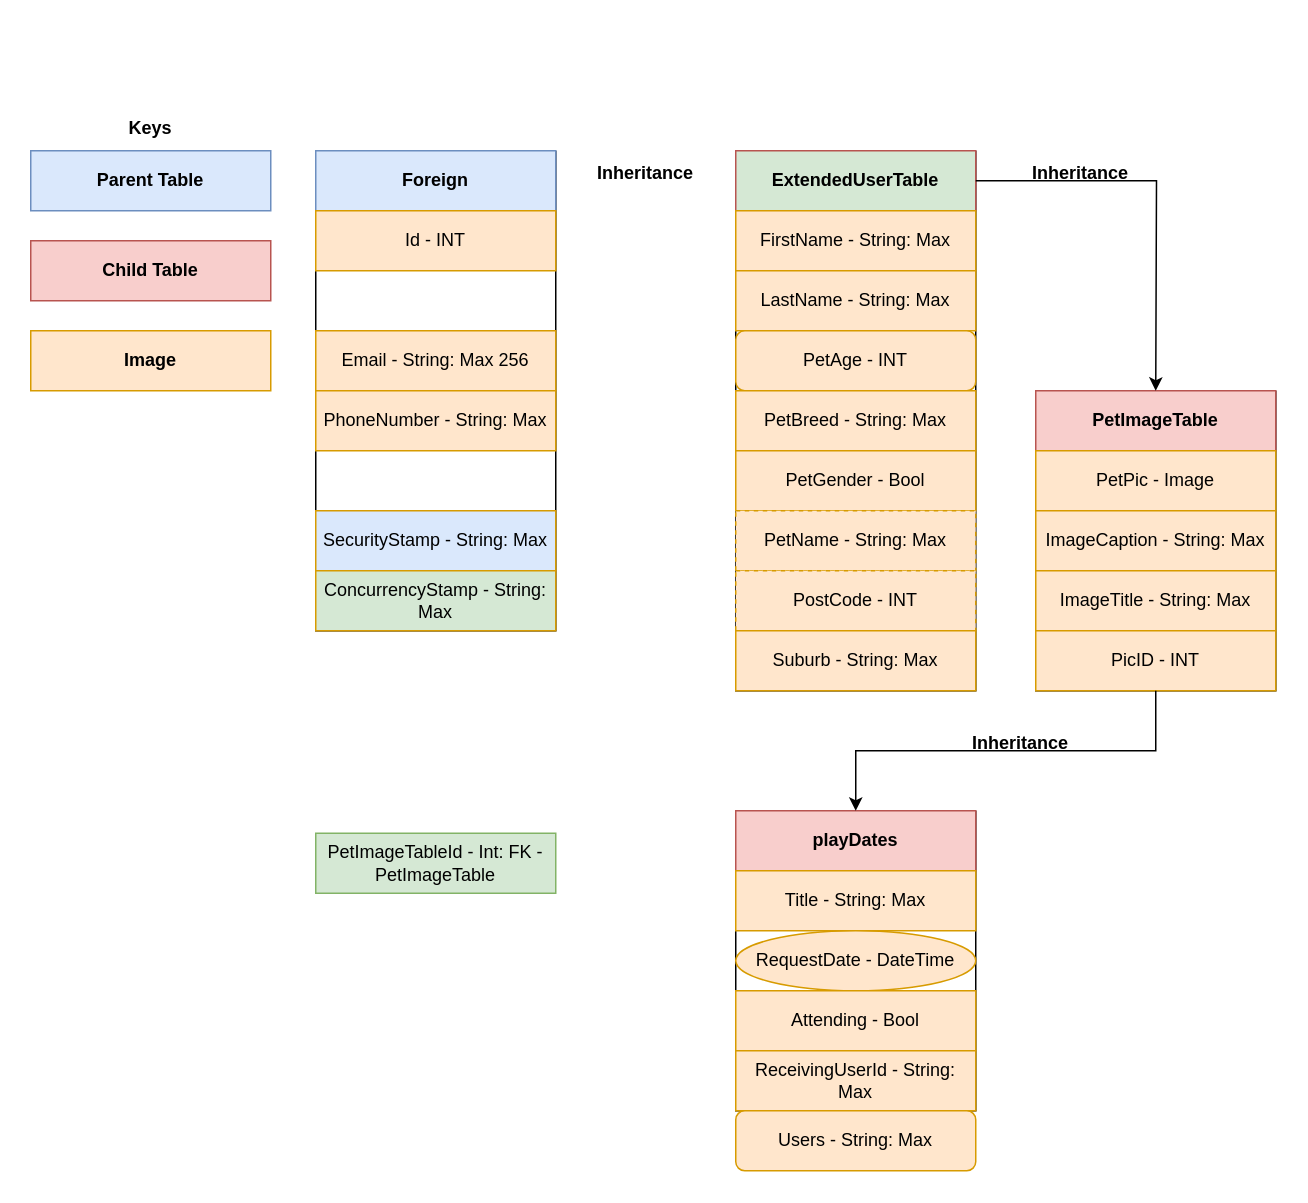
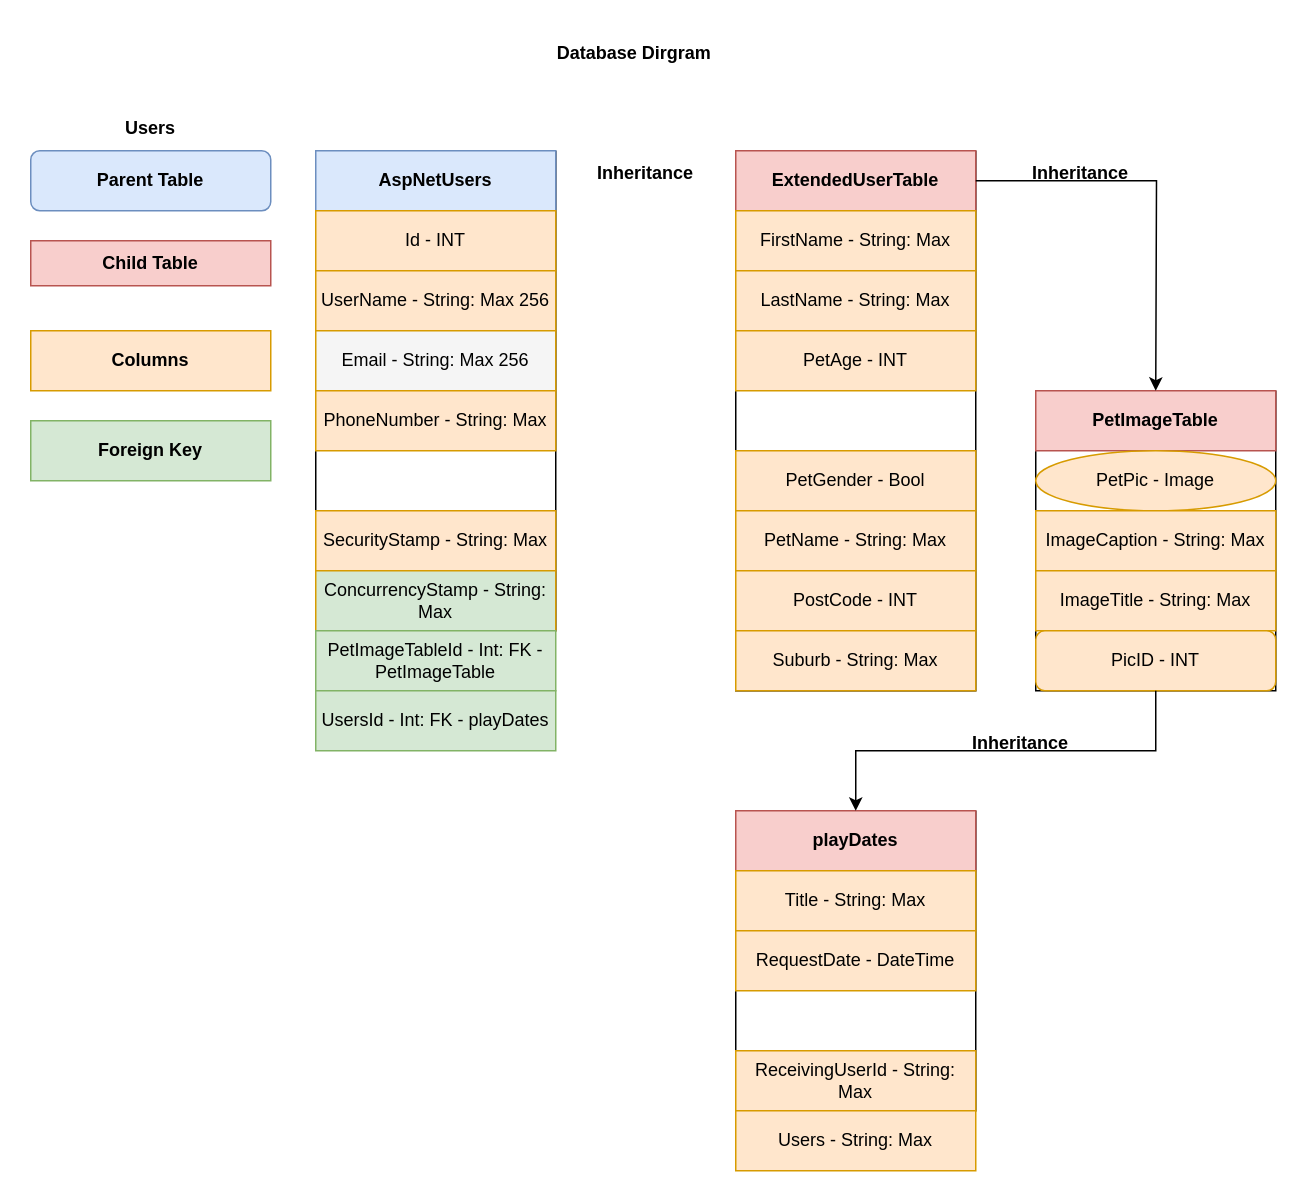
node "Database Dirgram": added
node "Keys": label "Keys" -> "Users"
node "Parent Table": shape rectangle -> rounded rectangle
node "Foreign": label "Foreign" -> "AspNetUsers"
node "ExtendedUserTable": fillcolor #d5e8d4 -> #f8cecc
node "Child Table": size 240x60 -> 240x45
node "UserName - String: Max 256": added
node "Image": label "Image" -> "Columns"
node "Email - String: Max 256": fillcolor #ffe6cc -> #f5f5f5
node "PetAge - INT": shape rounded rectangle -> rectangle
node "PetBreed - String: Max": removed
node "Foreign Key": added
node "PetPic - Image": shape rectangle -> ellipse
node "SecurityStamp - String: Max": fillcolor #dae8fc -> #ffe6cc
node "PetName - String: Max": style dashed -> solid
node "PostCode - INT": style dashed -> solid
node "PicID - INT": shape rectangle -> rounded rectangle
node "UsersId - Int: FK - playDates": added
node "PetImageTableId - Int: FK - PetImageTable": moved (436, 863) -> (436, 661)
node "RequestDate - DateTime": shape ellipse -> rectangle
node "Attending - Bool": removed
node "Users - String: Max": shape rounded rectangle -> rectangle
